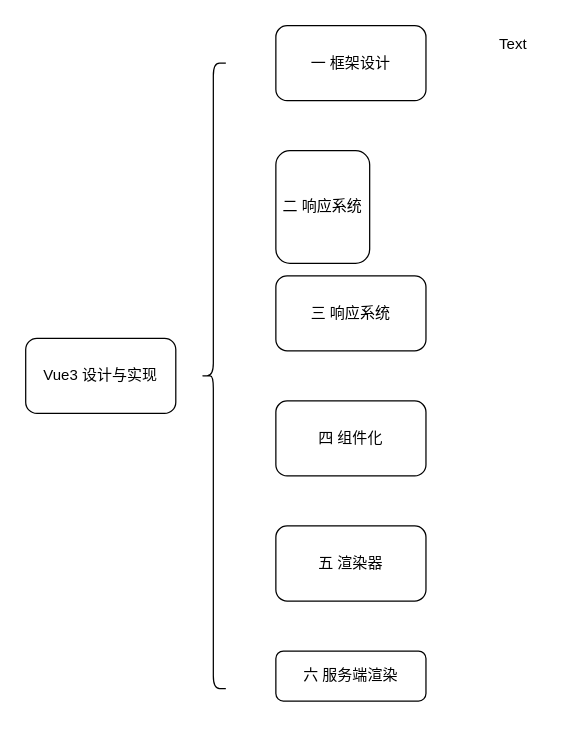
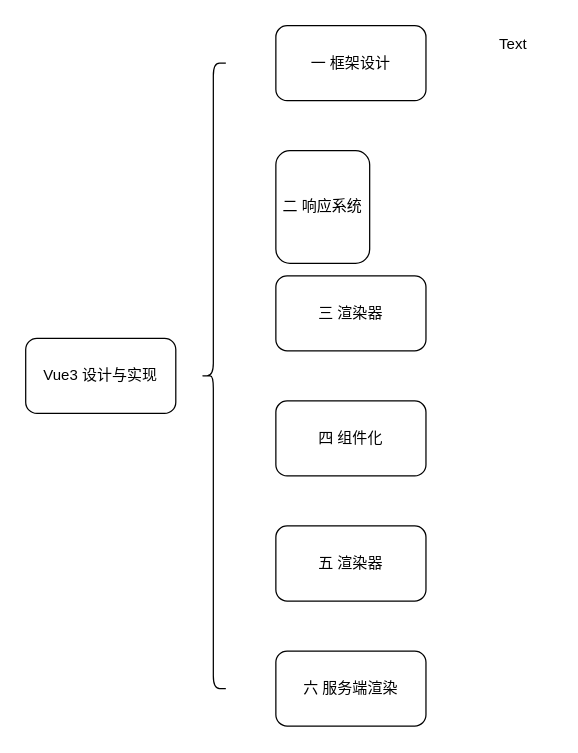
node "三 响应系统": label "三 响应系统" -> "三 渲染器"
node "六 服务端渲染": size 150x50 -> 150x75
